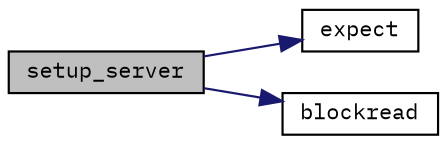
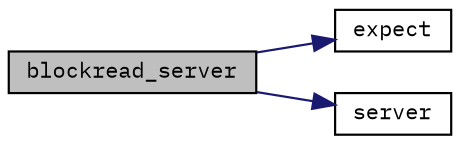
node "setup_server": label "setup_server" -> "blockread_server"
node "blockread": label "blockread" -> "server"
